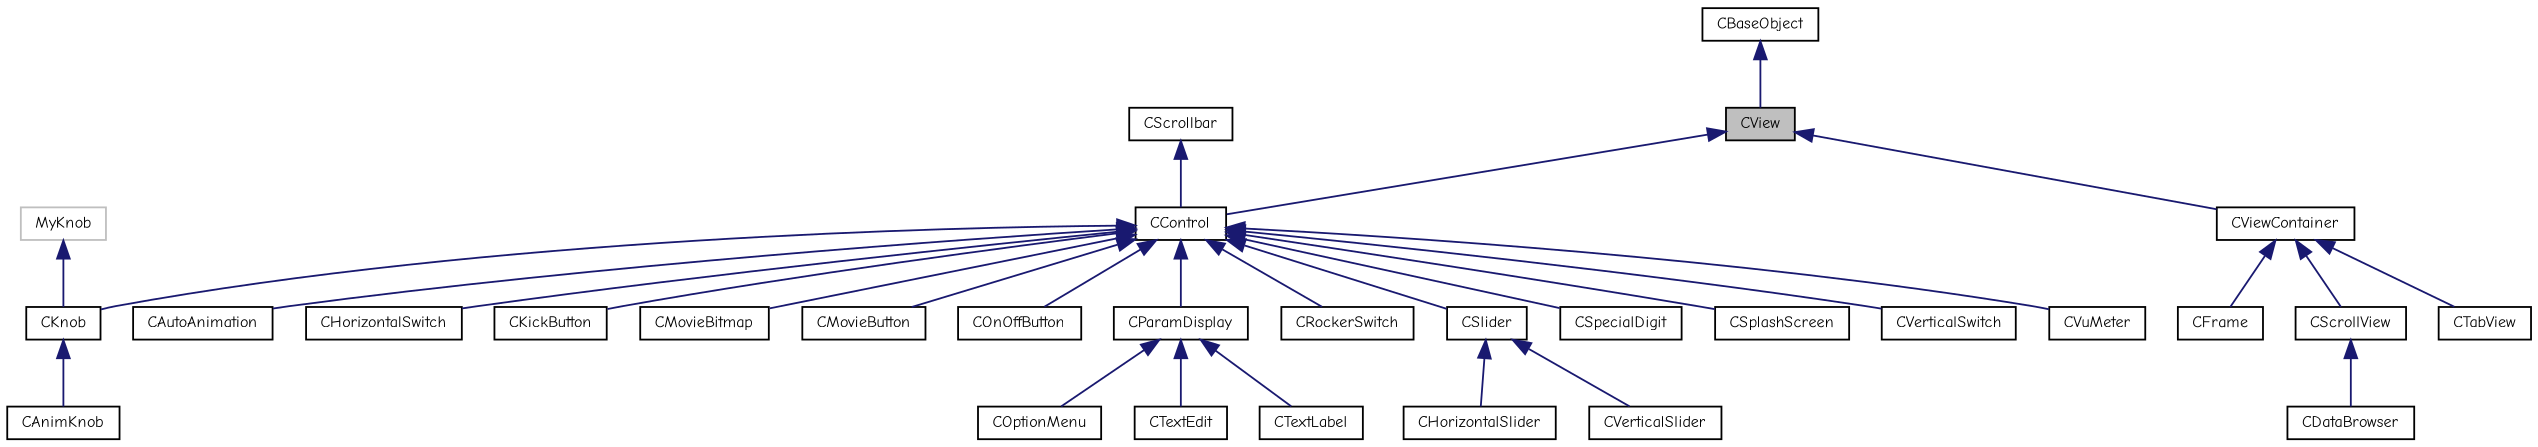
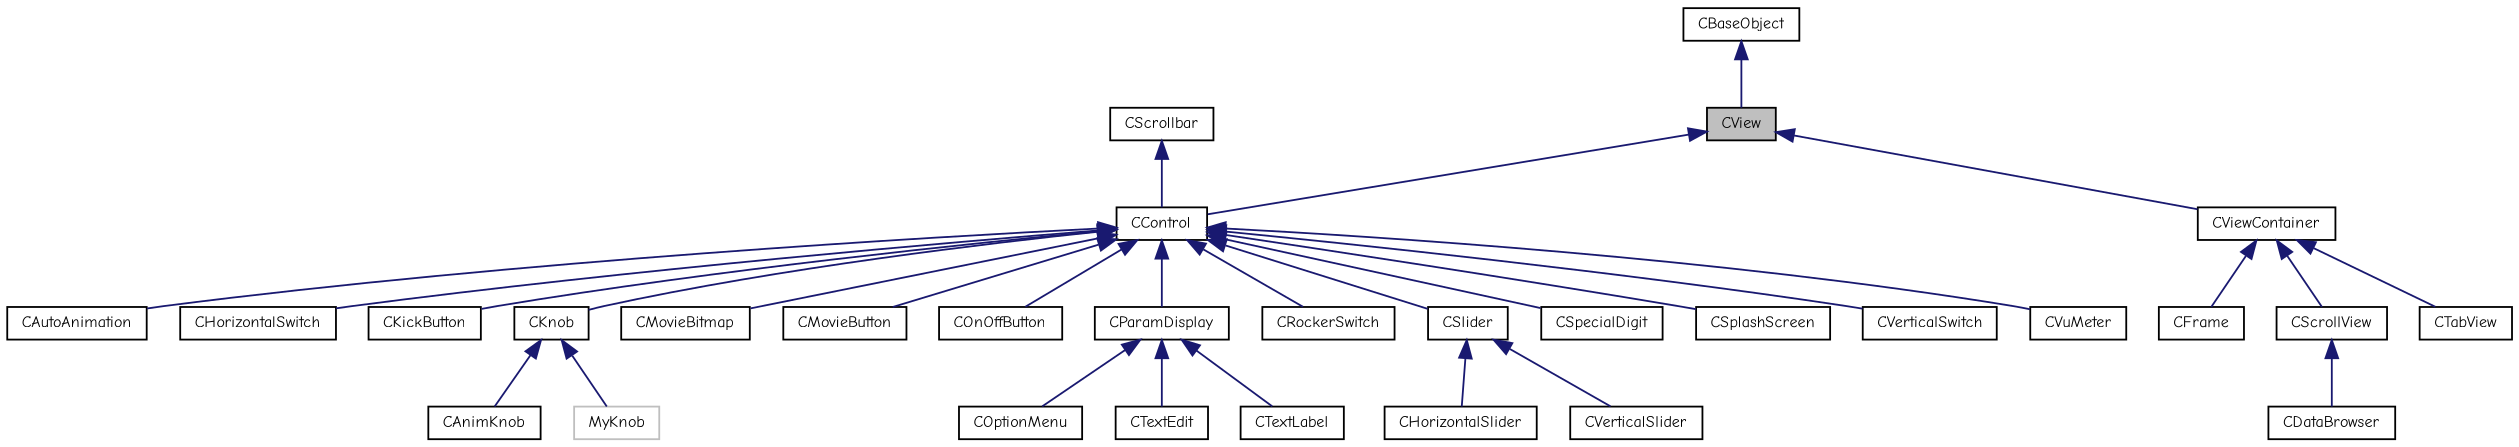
edge "CKnob" -> "MyKnob": reversed
